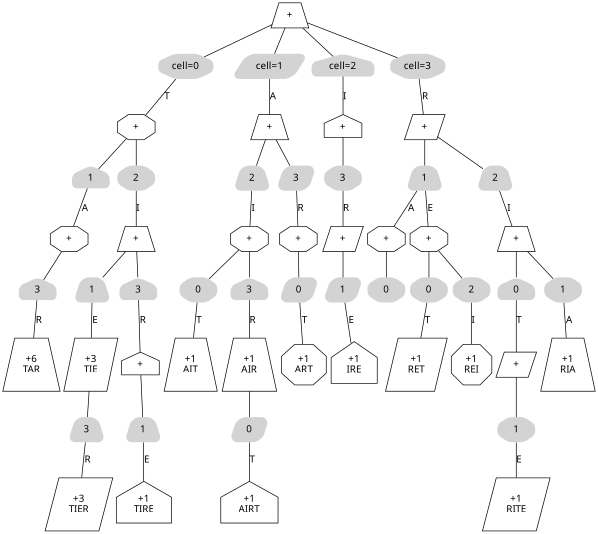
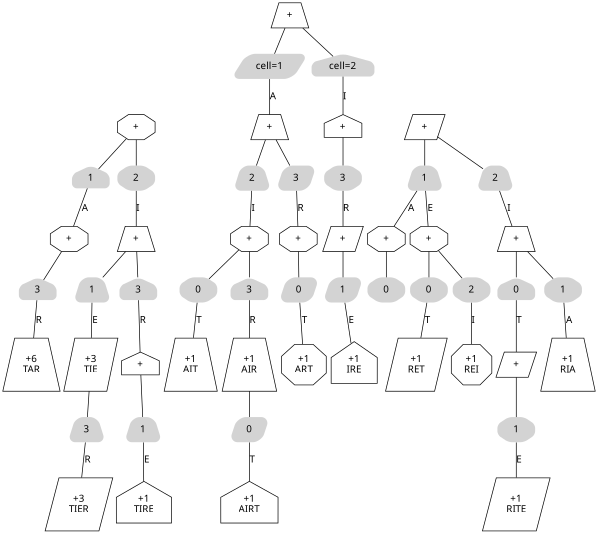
node "cell=0": removed
node "cell=3": removed
